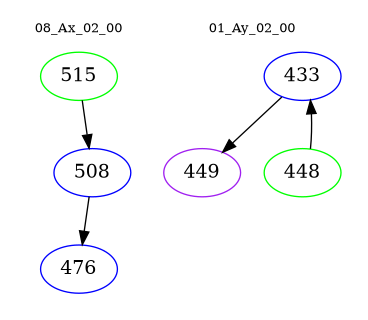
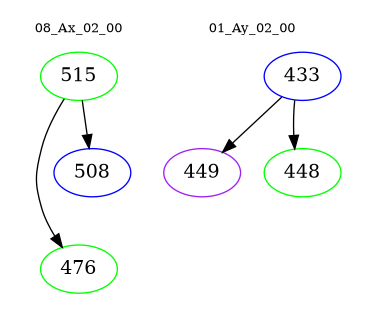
edge "448" -> "433": reversed
edge "508" -> "476": now "515" -> "476"
node "476": color blue -> green
